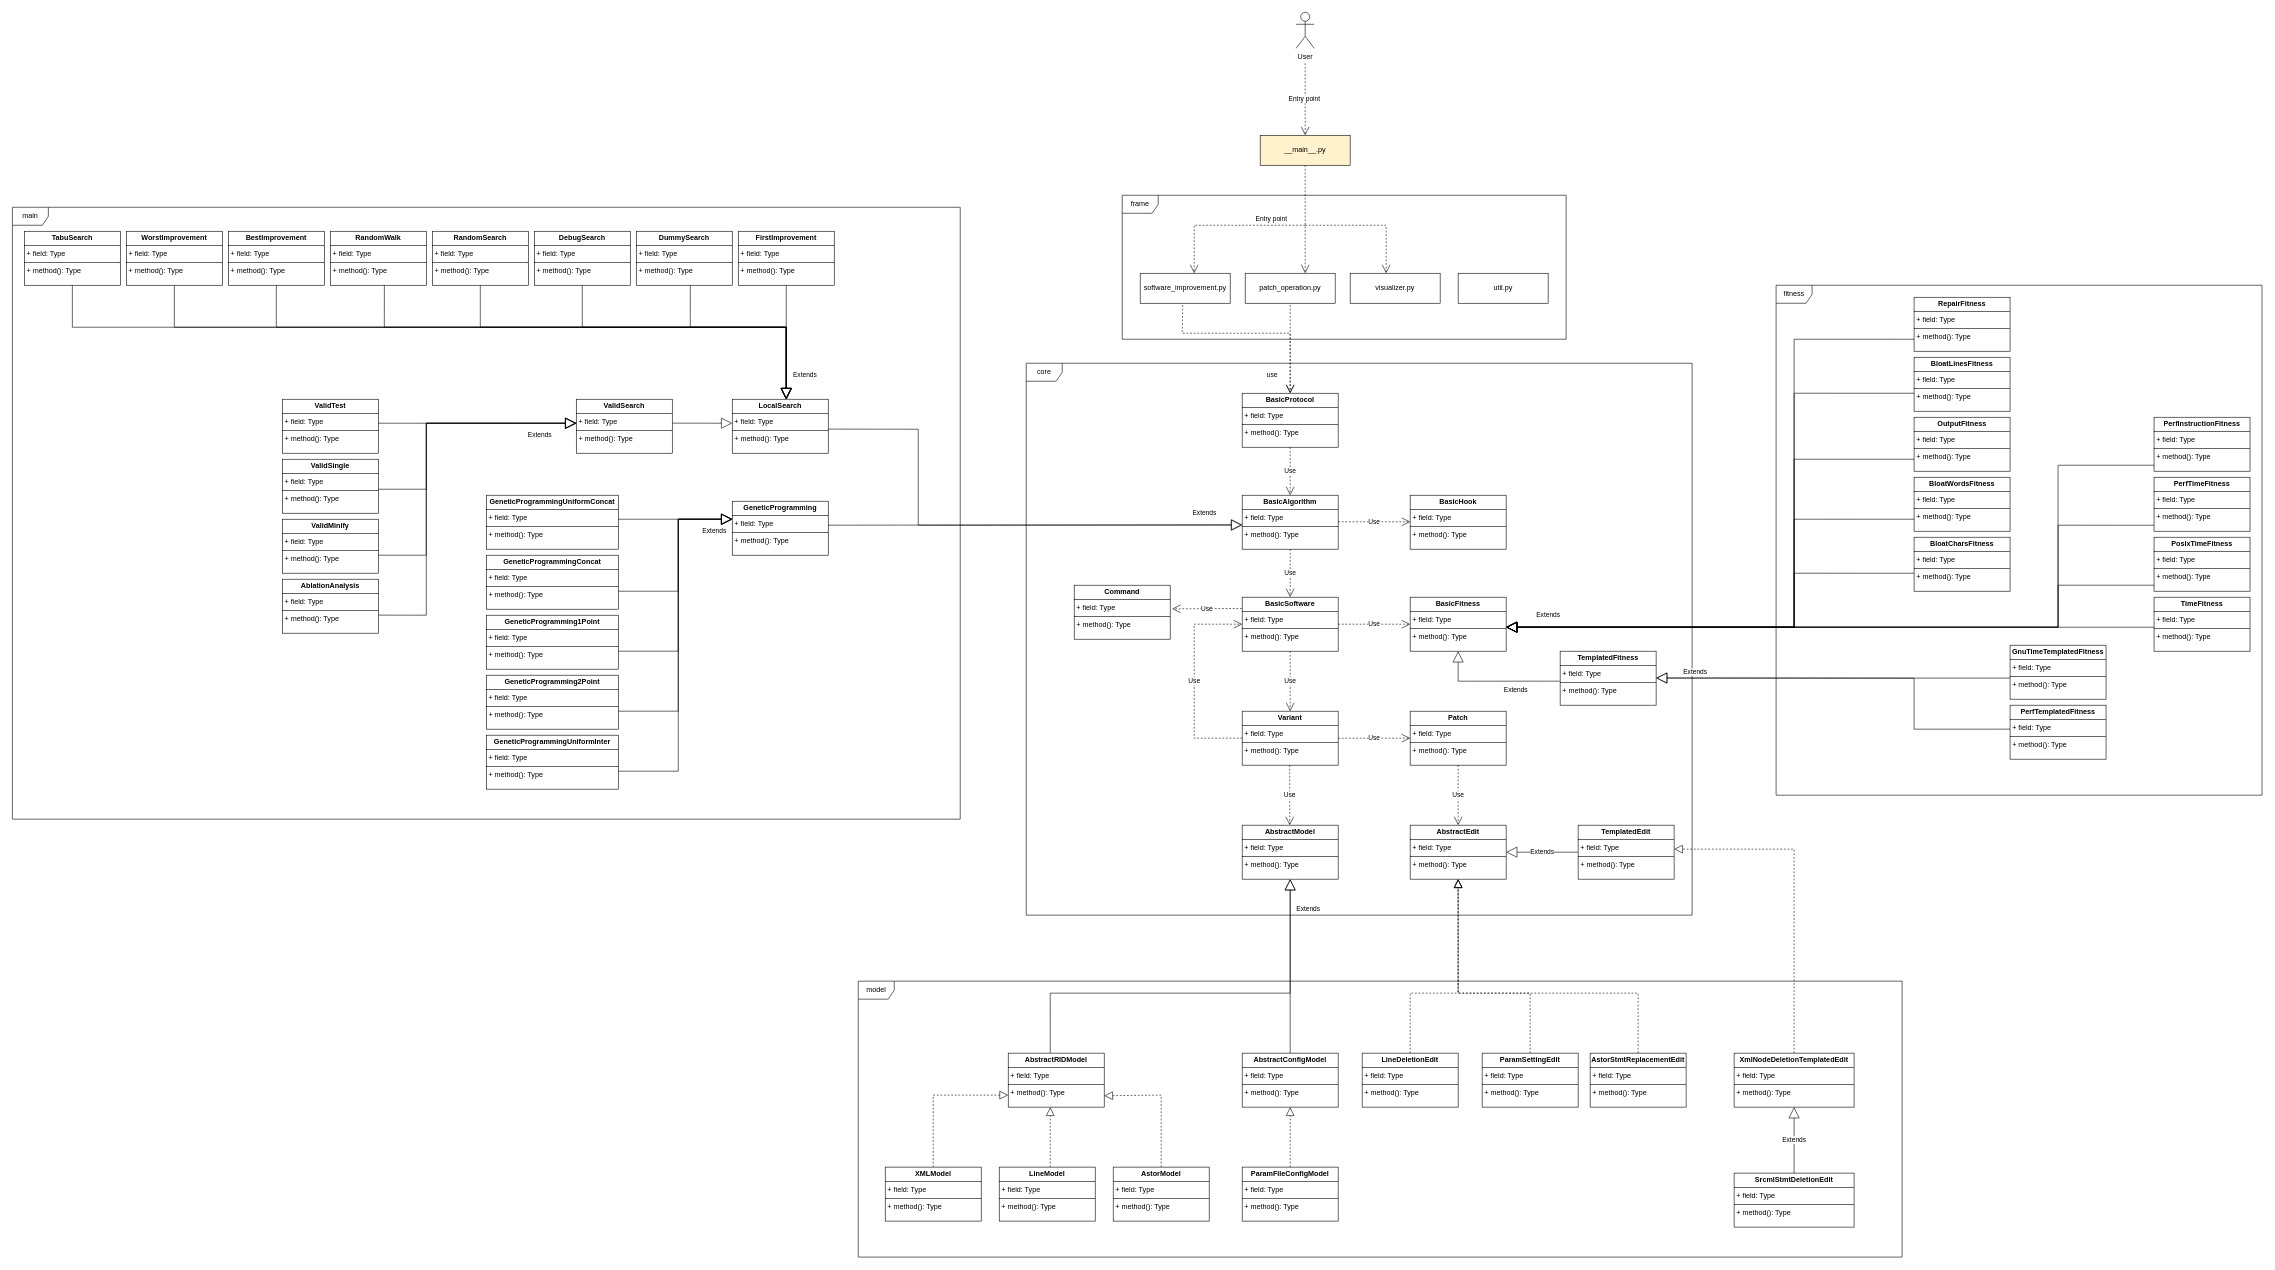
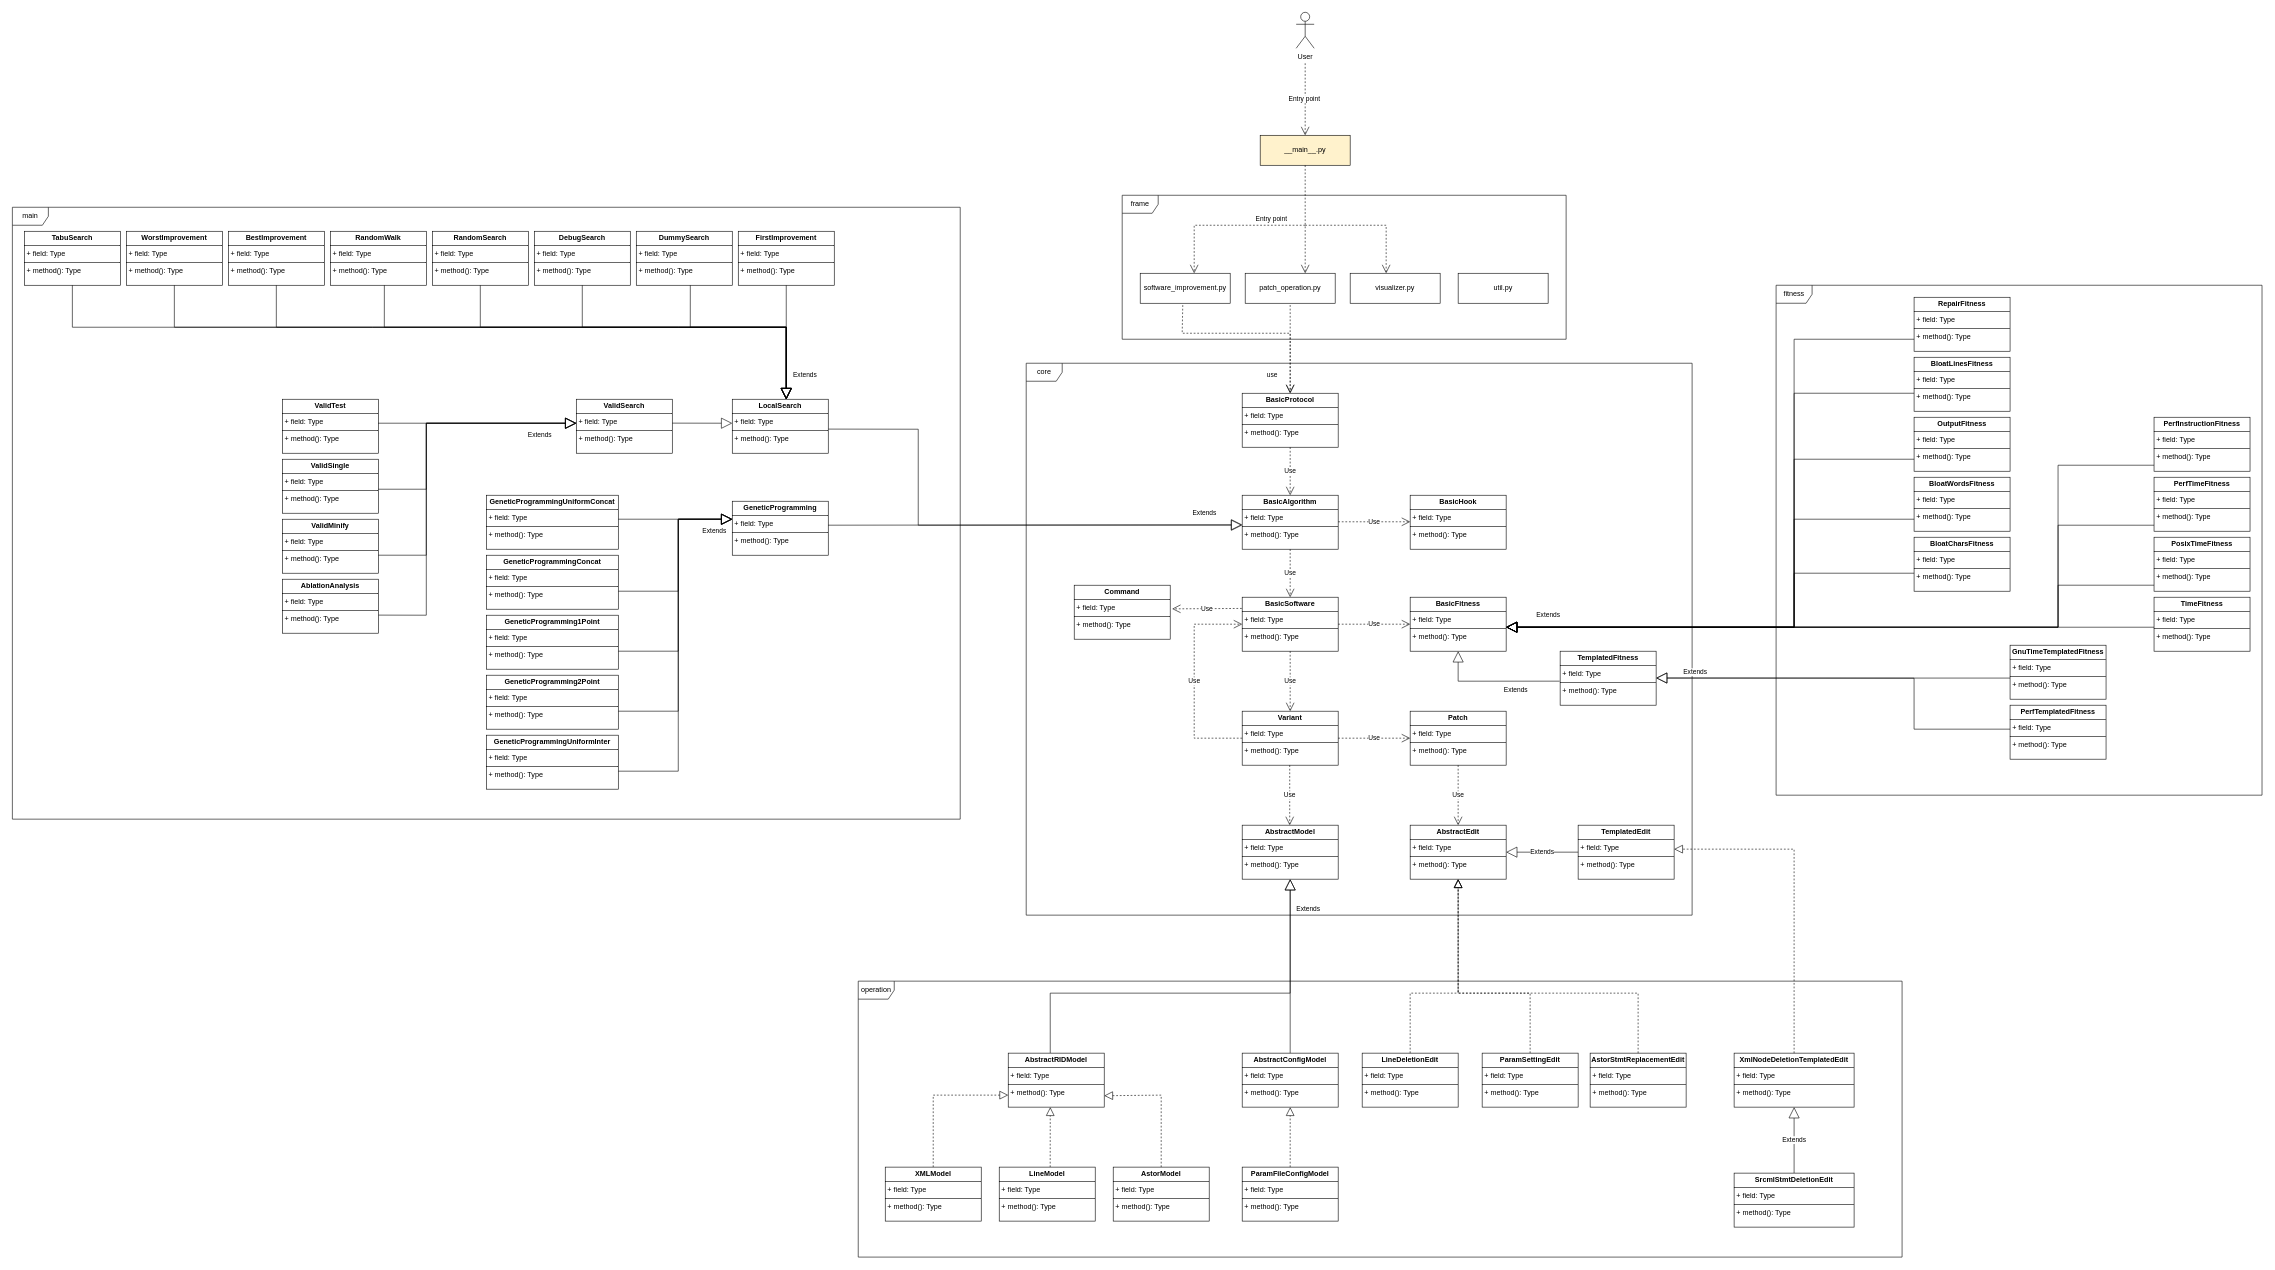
node "model": label "model" -> "operation"
